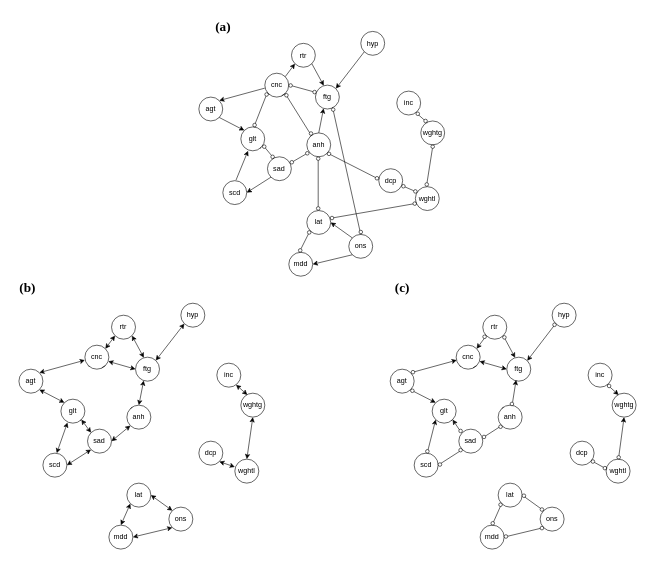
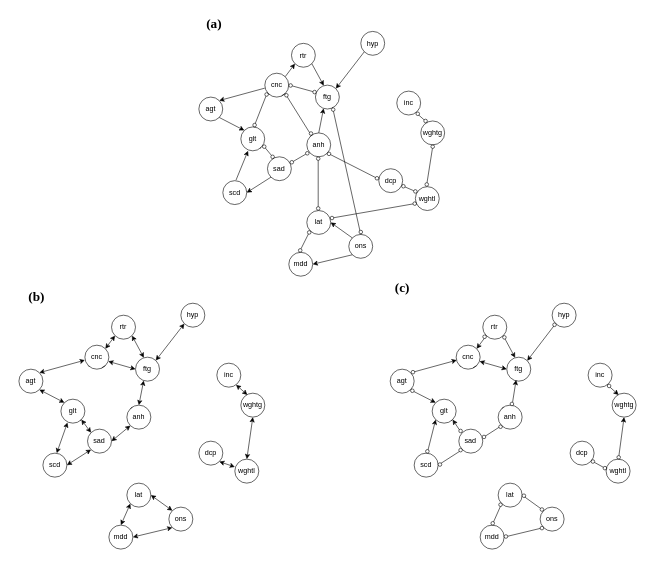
node "(a)": moved (223, 27) -> (214, 24)
node "(b)": moved (27, 288) -> (36, 297)
